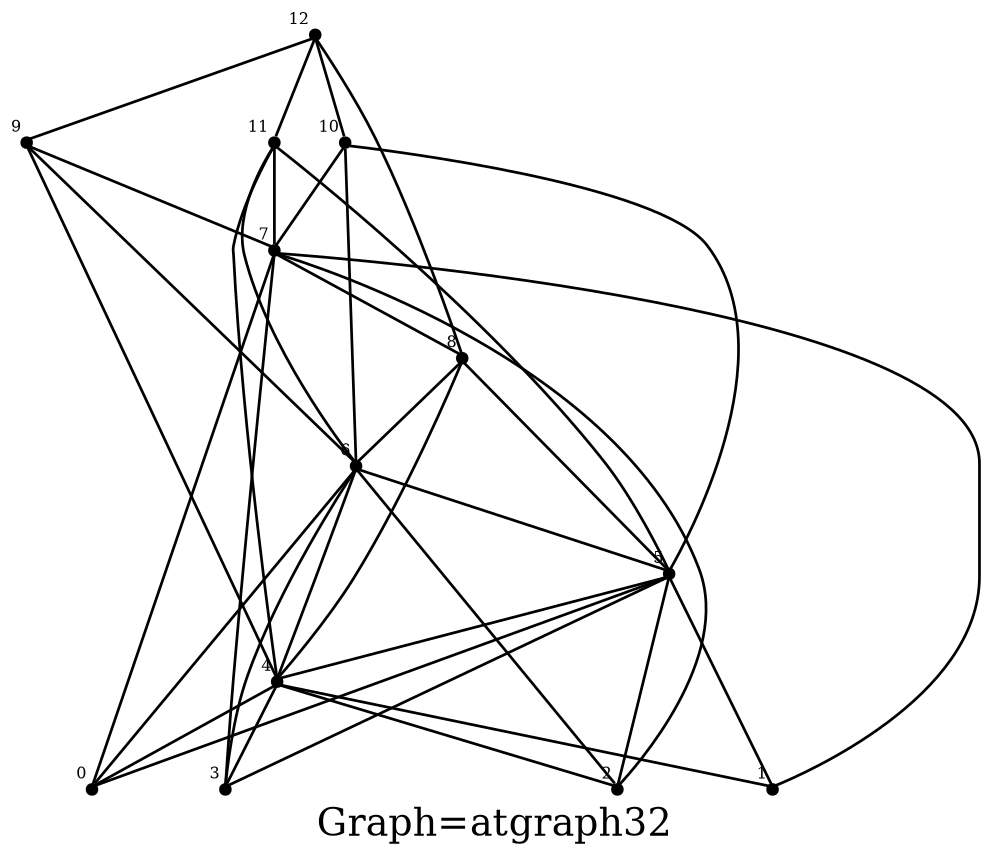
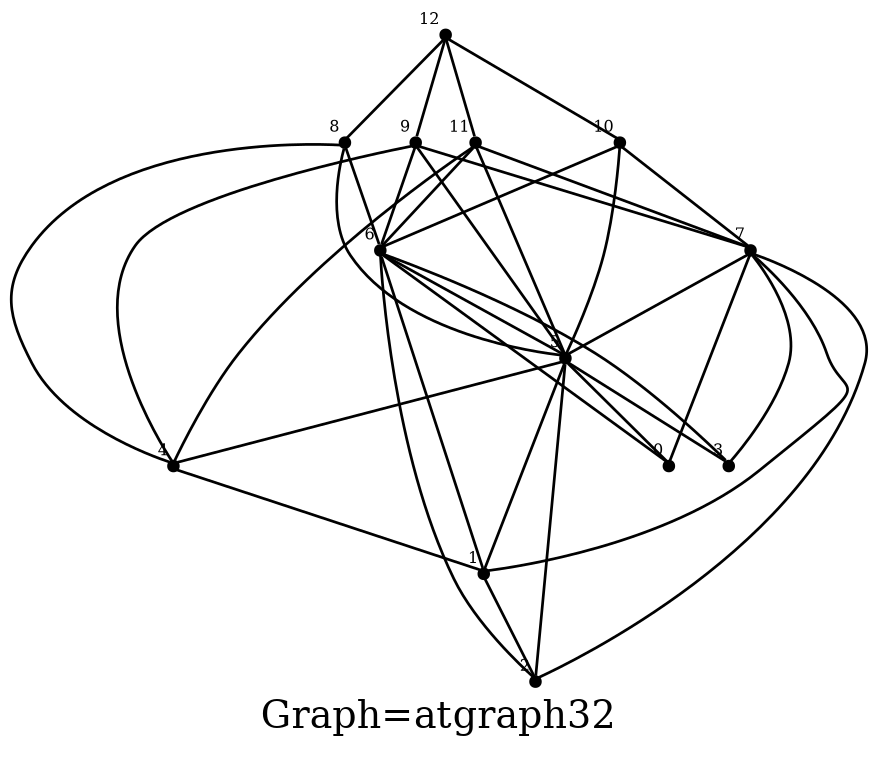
edge "9" -- "5": added
edge "7" -- "8": now "7" -- "5"
edge "6" -- "4": now "6" -- "1"
edge "4" -- "0": removed
edge "4" -- "3": removed
edge "4" -- "2": now "1" -- "2"
